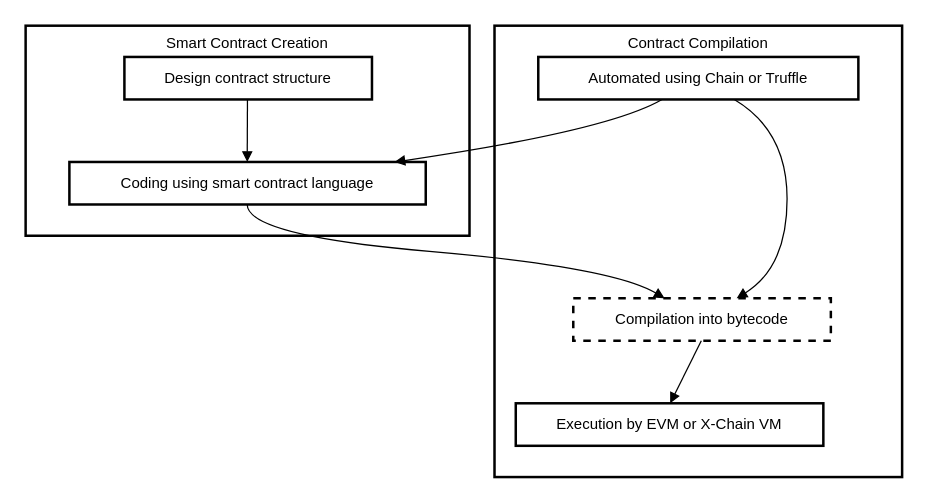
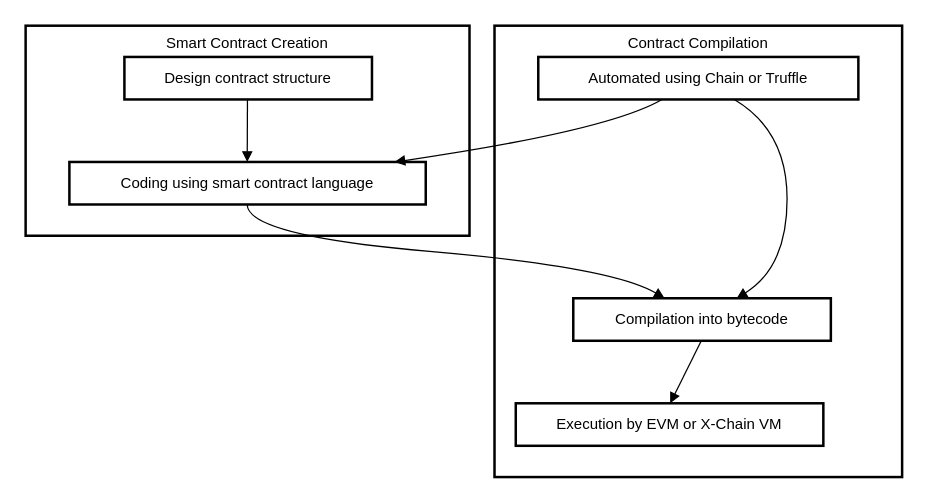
node "Compilation into bytecode": style dashed -> solid
